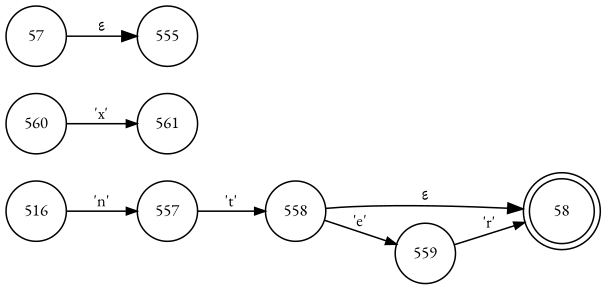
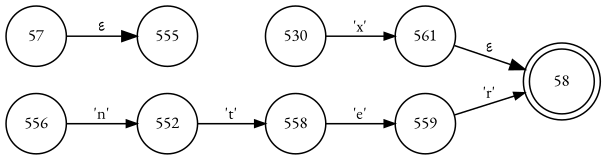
node "560": label "560" -> "530"
edge "558" -> "58": now "561" -> "58"
node "516": label "516" -> "556"
node "557": label "557" -> "552"
